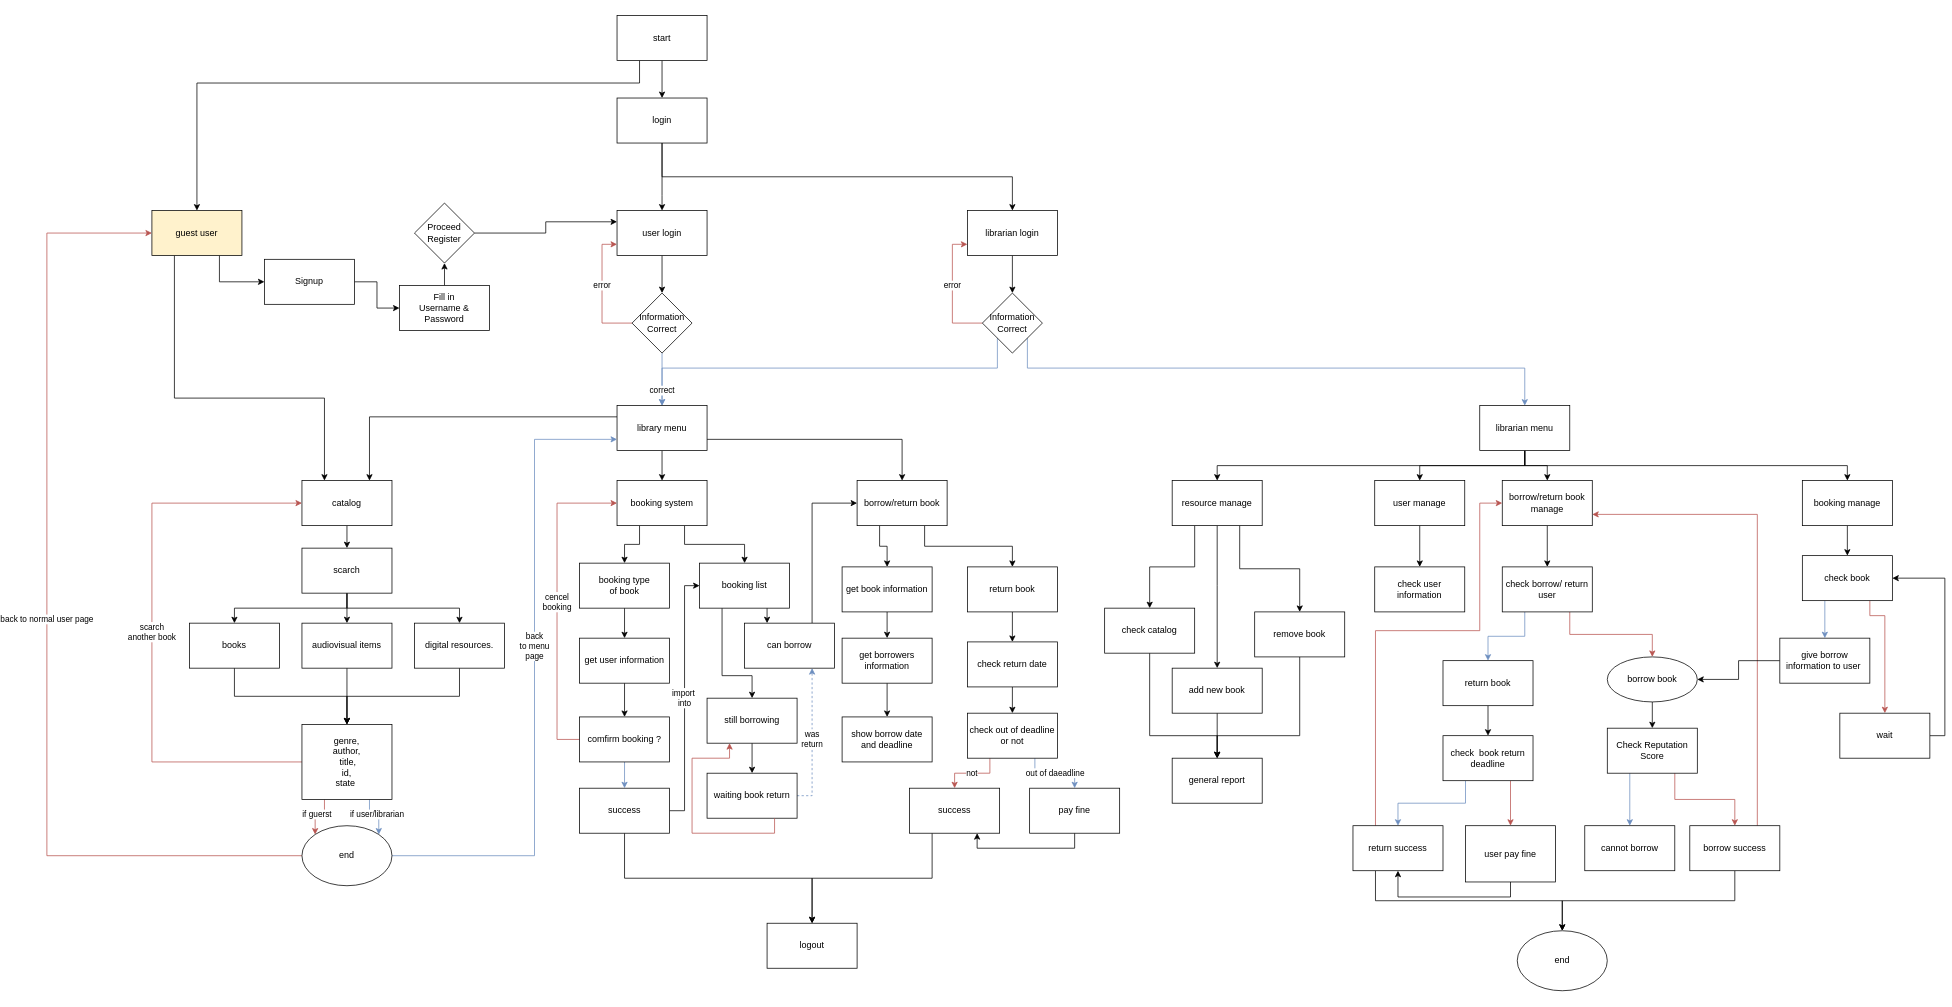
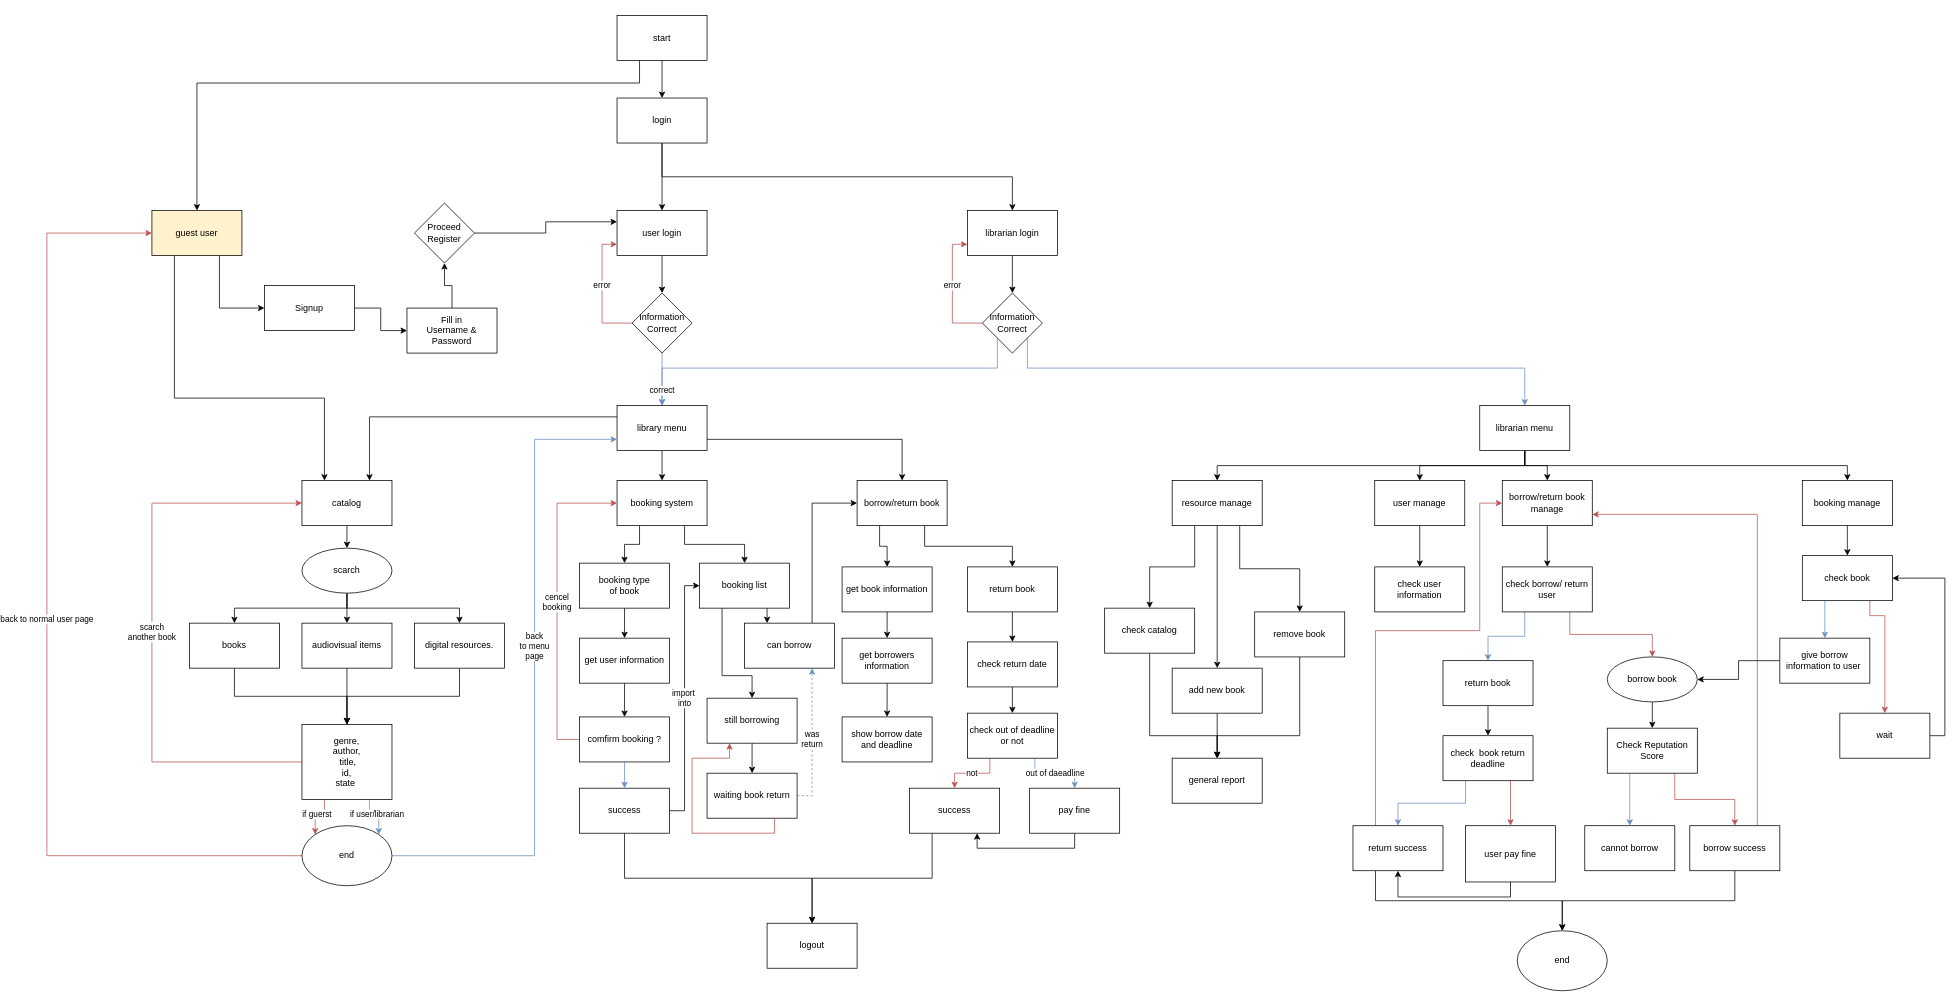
node "Signup": moved (309, 282) -> (309, 308)
node "Fill inUsername & Password": moved (444, 308) -> (452, 330)
node "scarch": shape rectangle -> ellipse
